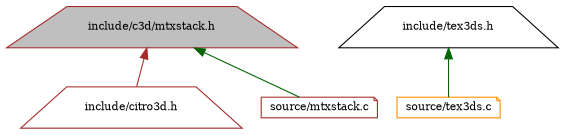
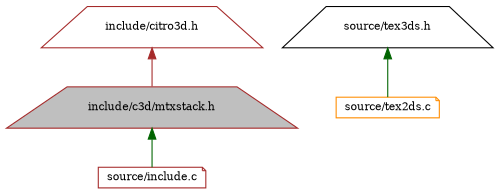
node "include/tex3ds.h": label "include/tex3ds.h" -> "source/tex3ds.h"
edge "include/citro3d.h" -> "include/c3d/mtxstack.h": reversed
node "source/mtxstack.c": label "source/mtxstack.c" -> "source/include.c"
node "source/tex3ds.c": label "source/tex3ds.c" -> "source/tex2ds.c"
